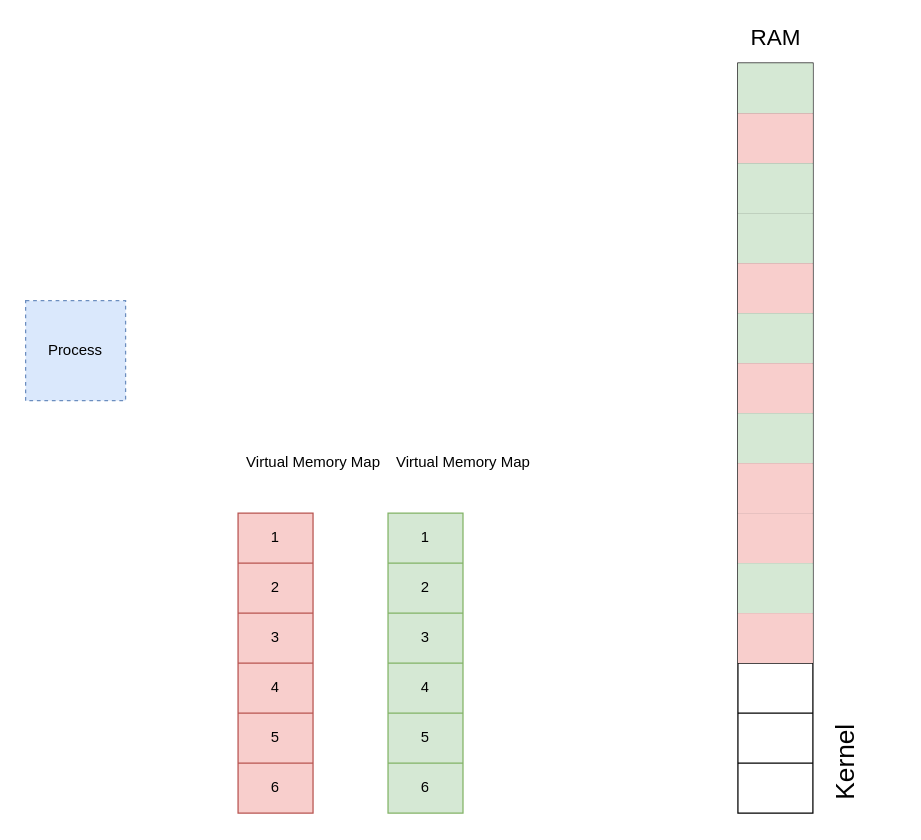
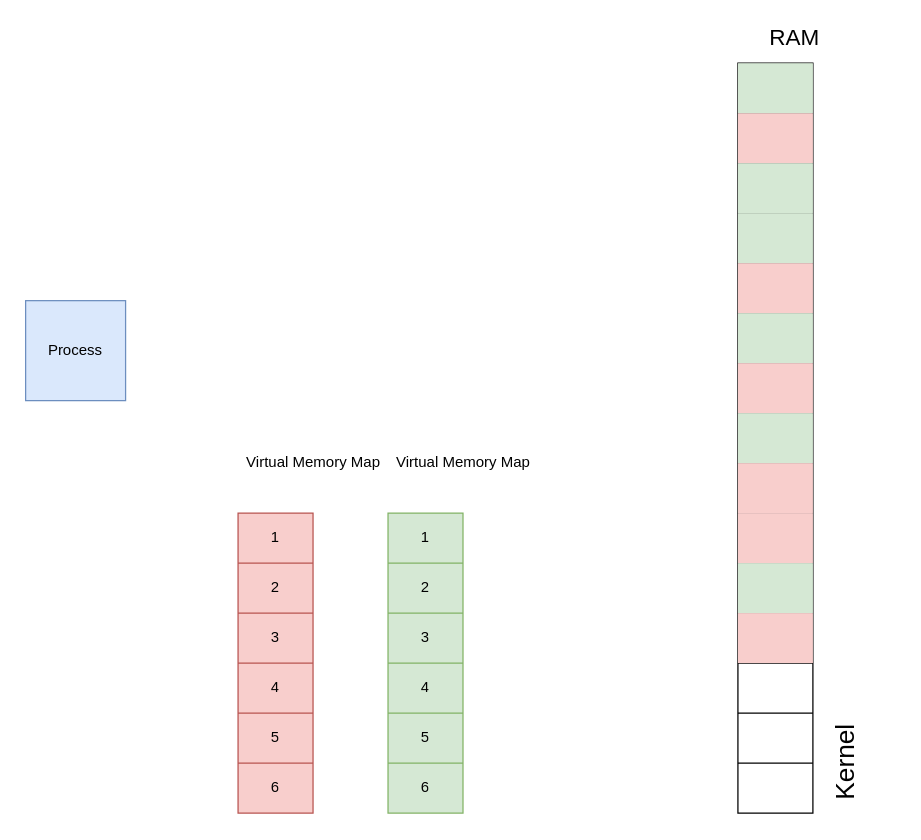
node "RAM": moved (776, 38) -> (794, 38)
node "Process": style dashed -> solid
